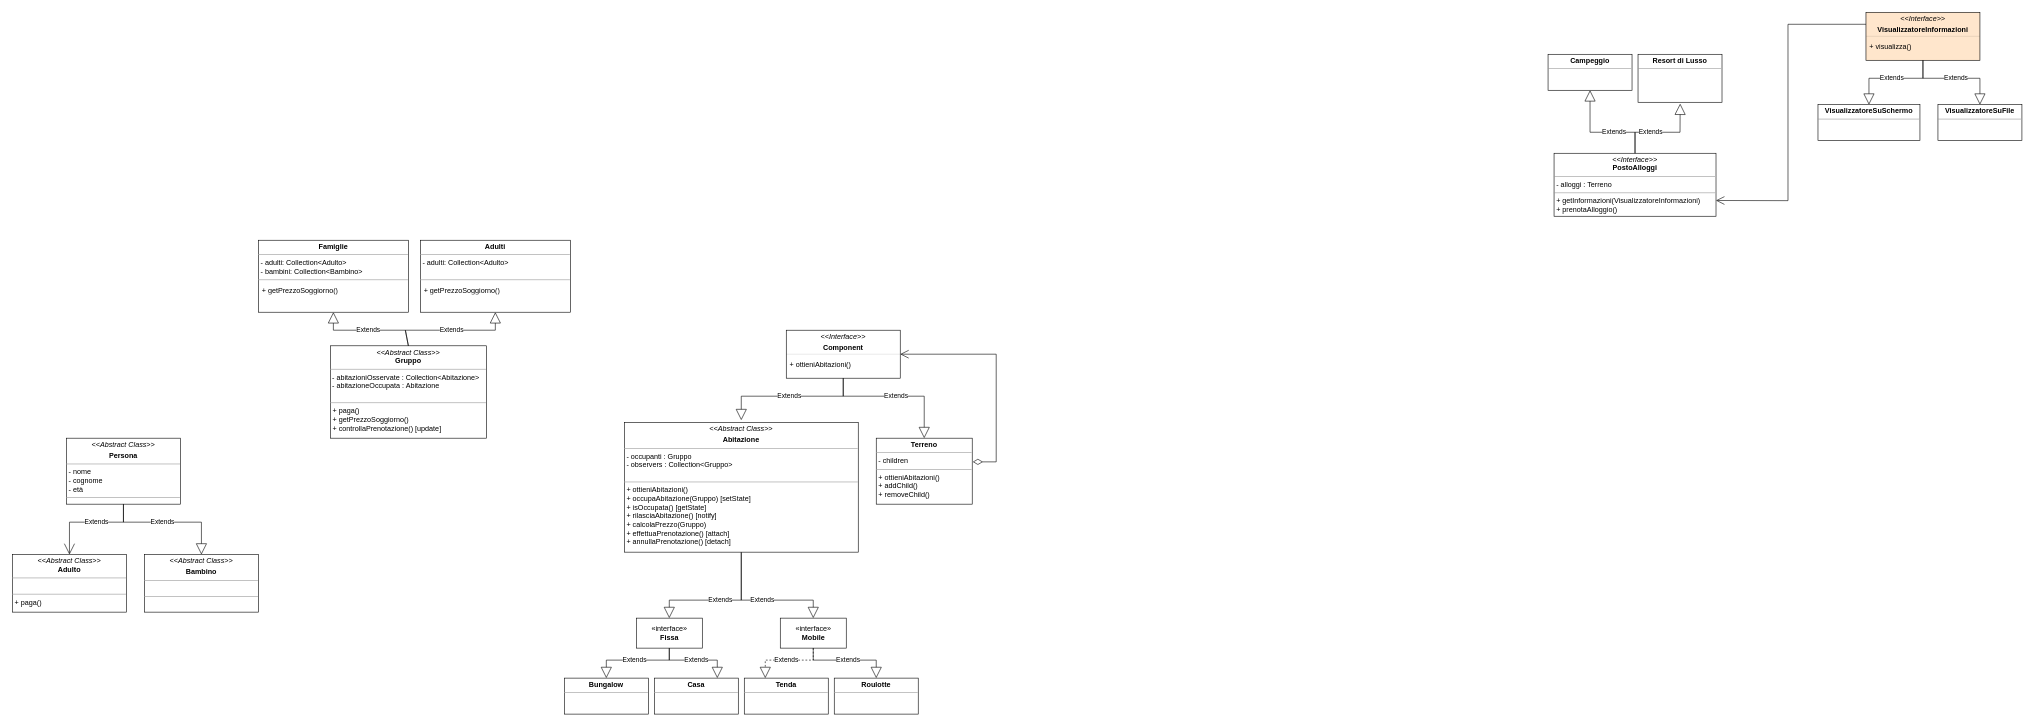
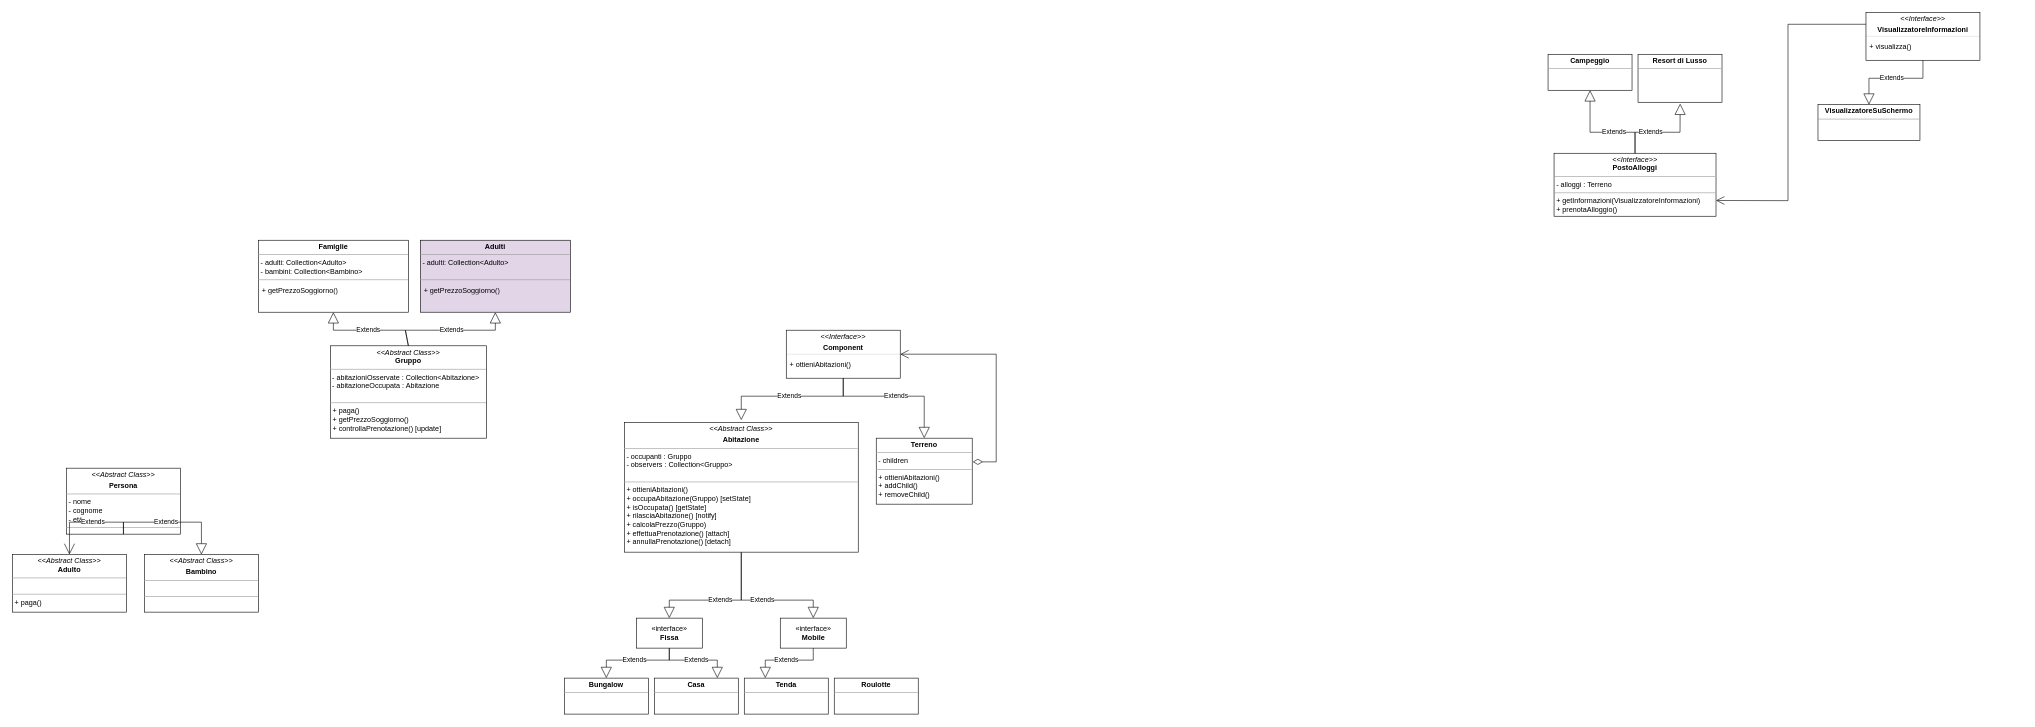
node "<<Interface>> VisualizzatoreInformazioni": fillcolor #ffe6cc -> #ffffff
edge "<<Interface>> VisualizzatoreInformazioni" -> "VisualizzatoreSuFile": removed, label "Extends"
node "VisualizzatoreSuFile": removed
node "Adulti - adulti: Collection<Adulto>": fillcolor #ffffff -> #e1d5e7
node "<<Abstract Class>> Persona - nome - cognome - età": moved (123, 471) -> (123, 501)
edge "«interface» Mobile" -> "Tenda": style dashed -> solid
edge "«interface» Mobile" -> "Roulotte": removed, label "Extends"
